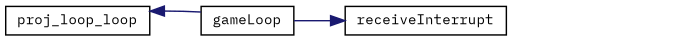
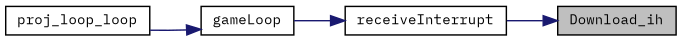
edge "gameLoop" -> "proj_loop_loop": reversed
node "Download_ih": added
